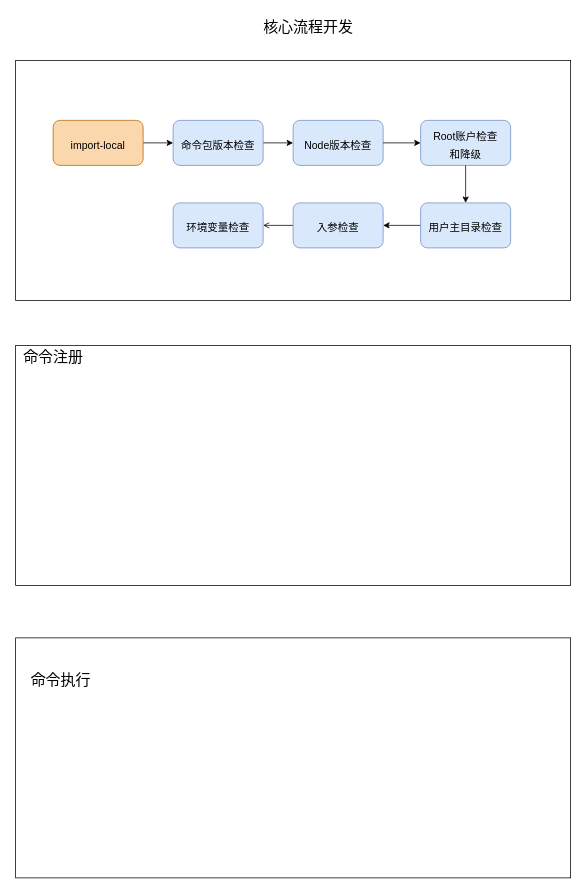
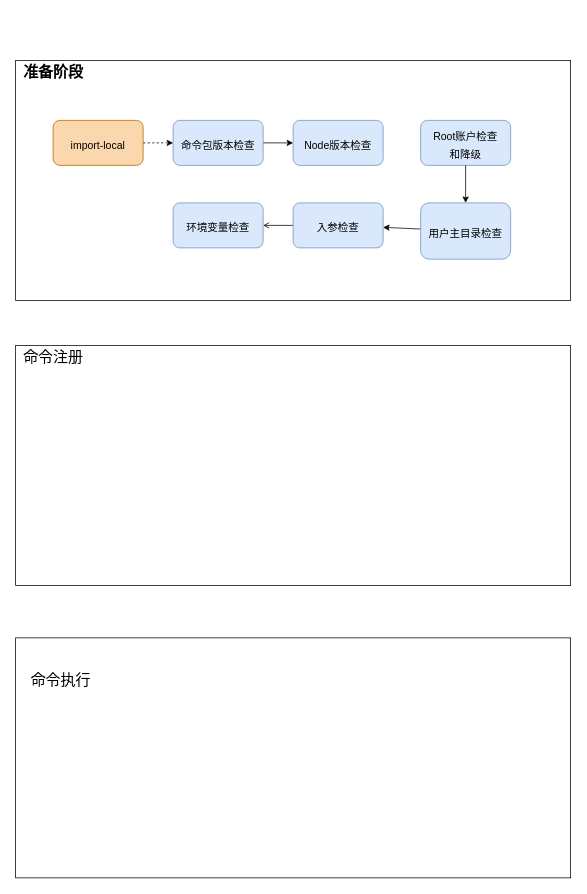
node "核心流程开发": removed
node "准备阶段": added
edge "import-local" -> "命令包版本检查": style solid -> dashed
edge "Node版本检查" -> "Root账户检查 和降级": removed
node "用户主目录检查": size 90x45 -> 90x56
